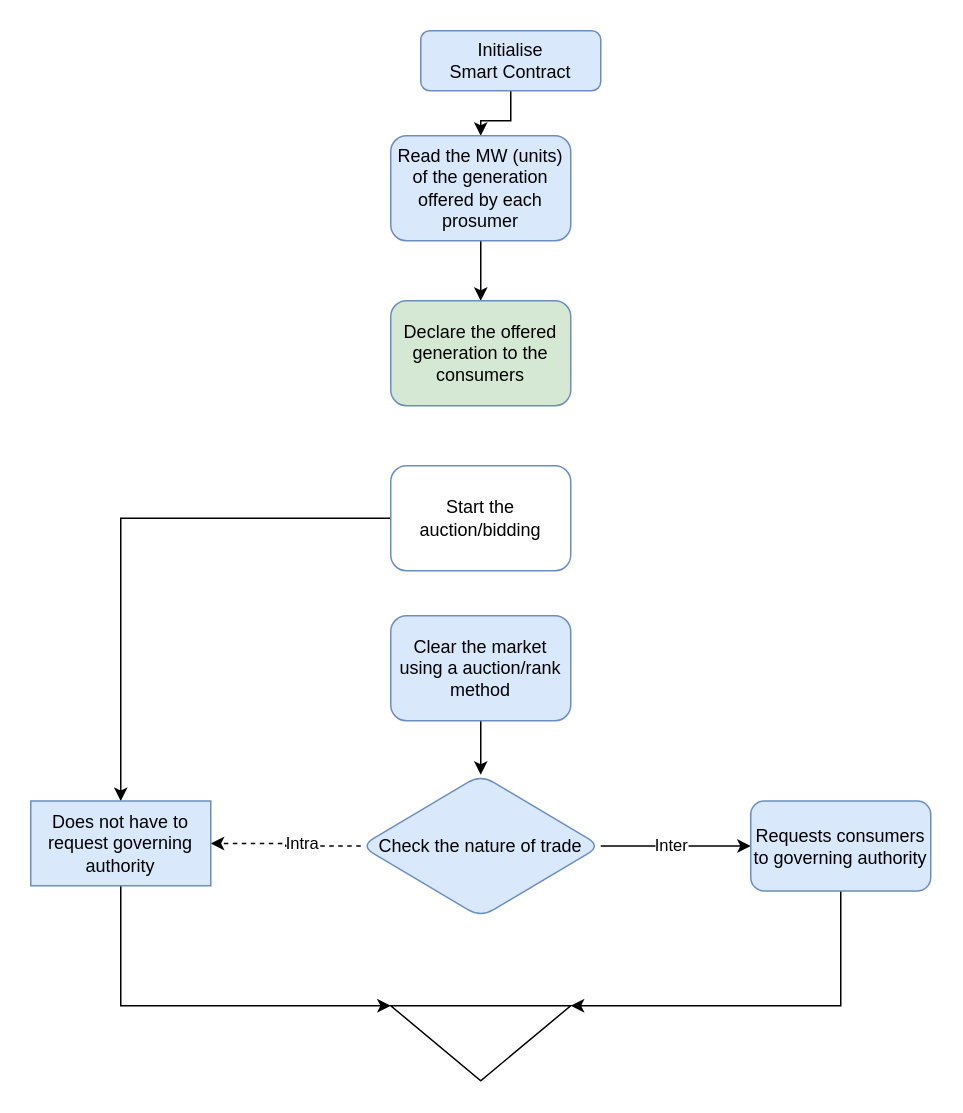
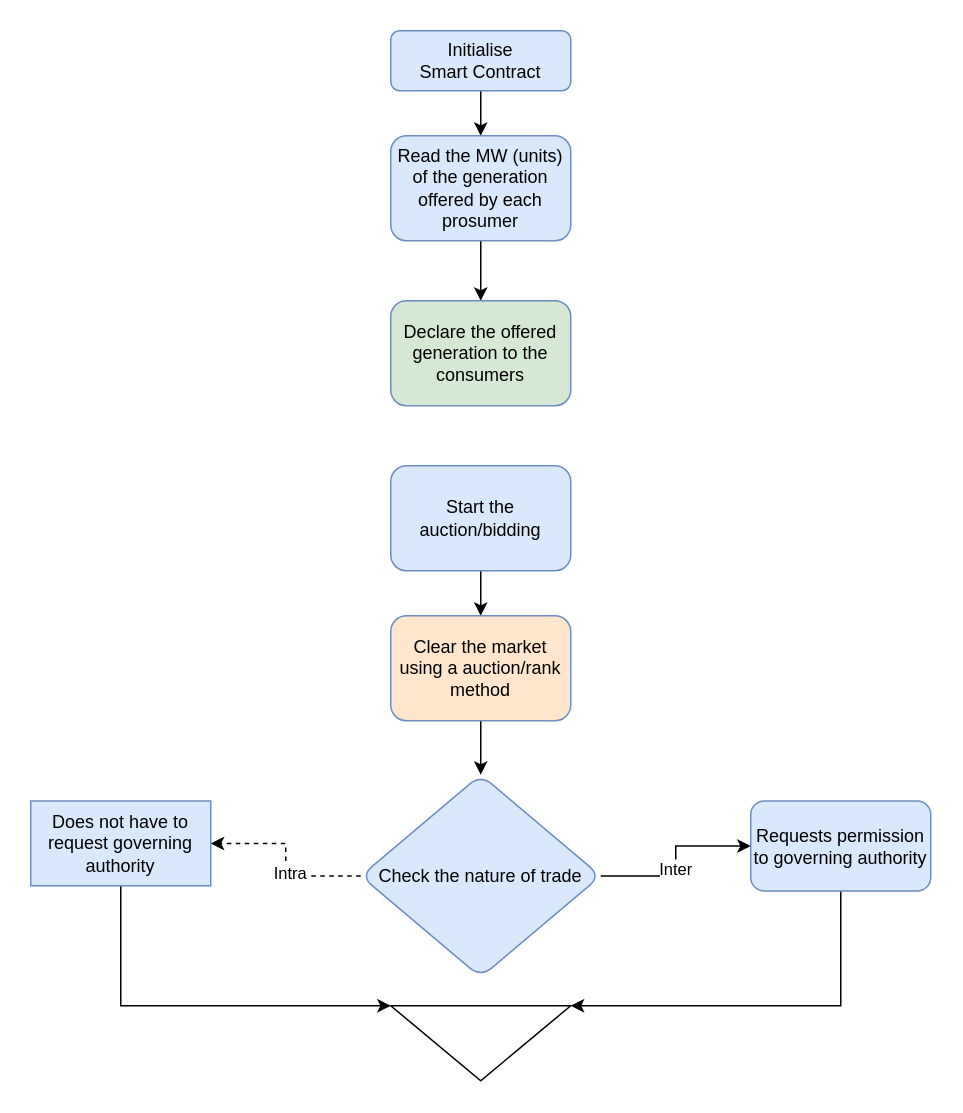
node "Initialise Smart Contract": moved (511, 61) -> (481, 61)
node "Start the auction/bidding": fillcolor #ffffff -> #dae8fc
edge "Start the auction/bidding" -> "Does not have to request governing authority": now "Start the auction/bidding" -> "Clear the market using a auction/rank method"
node "Clear the market using a auction/rank method": fillcolor #dae8fc -> #ffe6cc
node "Check the nature of trade": size 240x143 -> 240x203
node "Requests consumers to governing authority": label "Requests consumers to governing authority" -> "Requests permission to governing authority"
